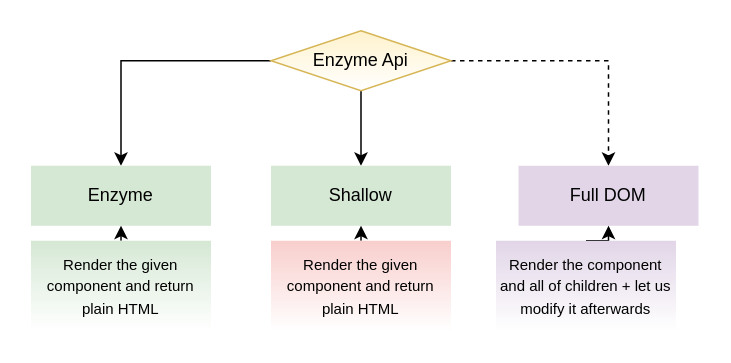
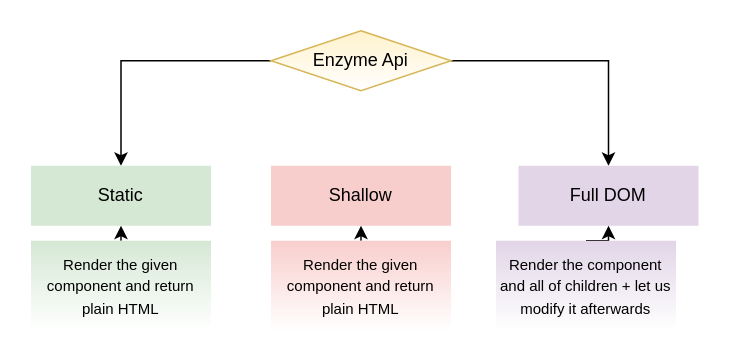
edge "Enzyme Api" -> "Full DOM": style dashed -> solid
edge "Enzyme Api" -> "Shallow": removed
node "Enzyme": label "Enzyme" -> "Static"
node "Shallow": fillcolor #d5e8d4 -> #f8cecc
